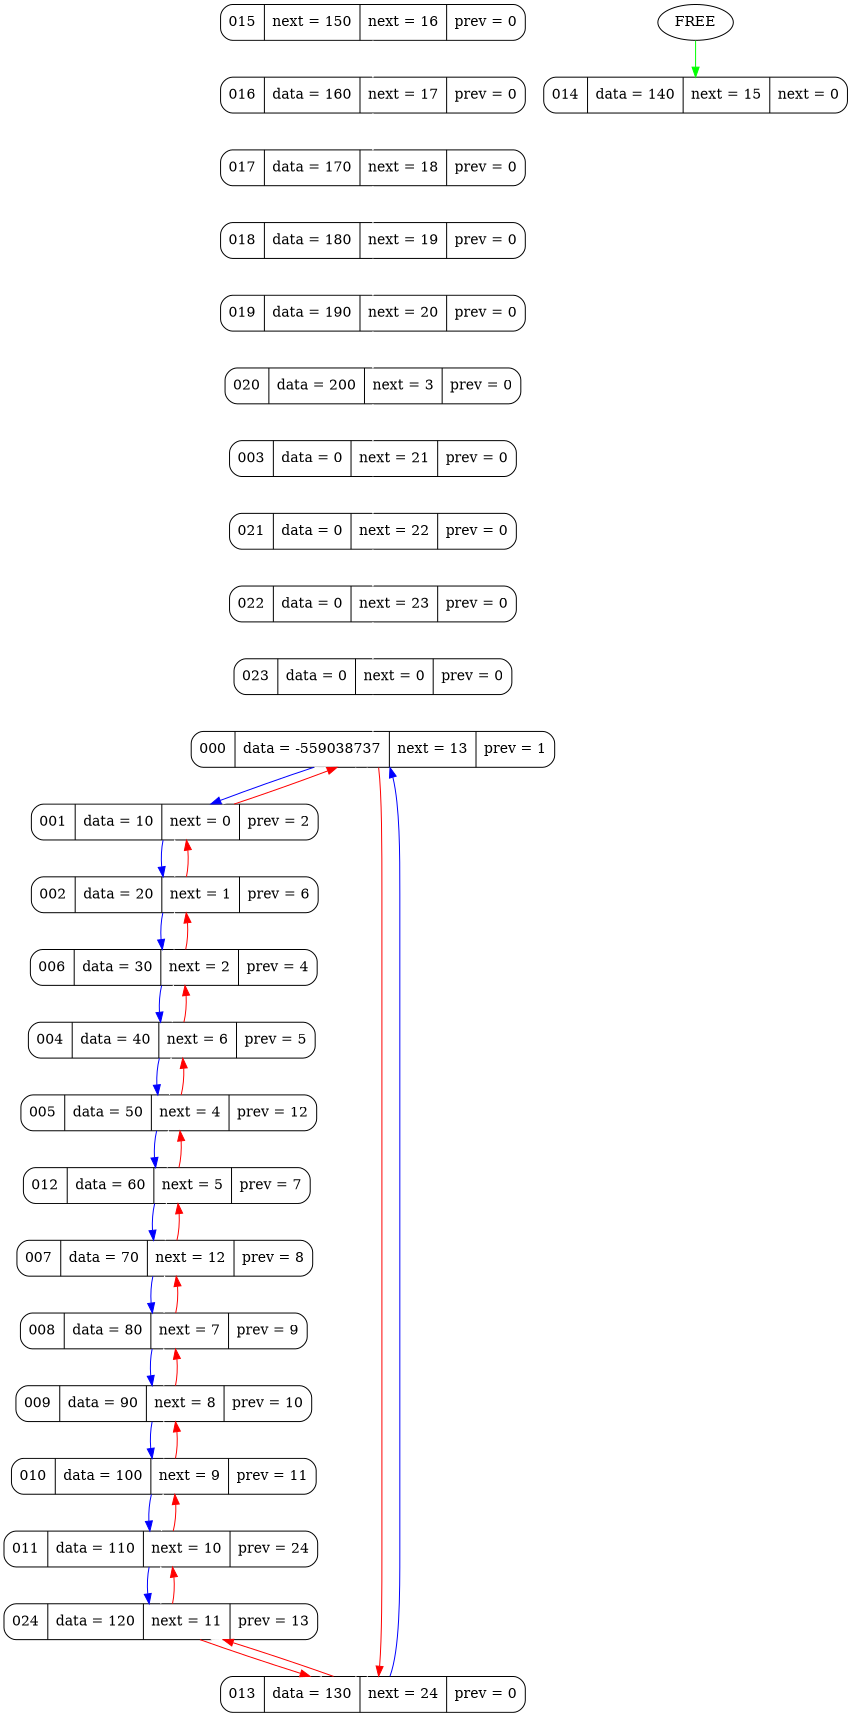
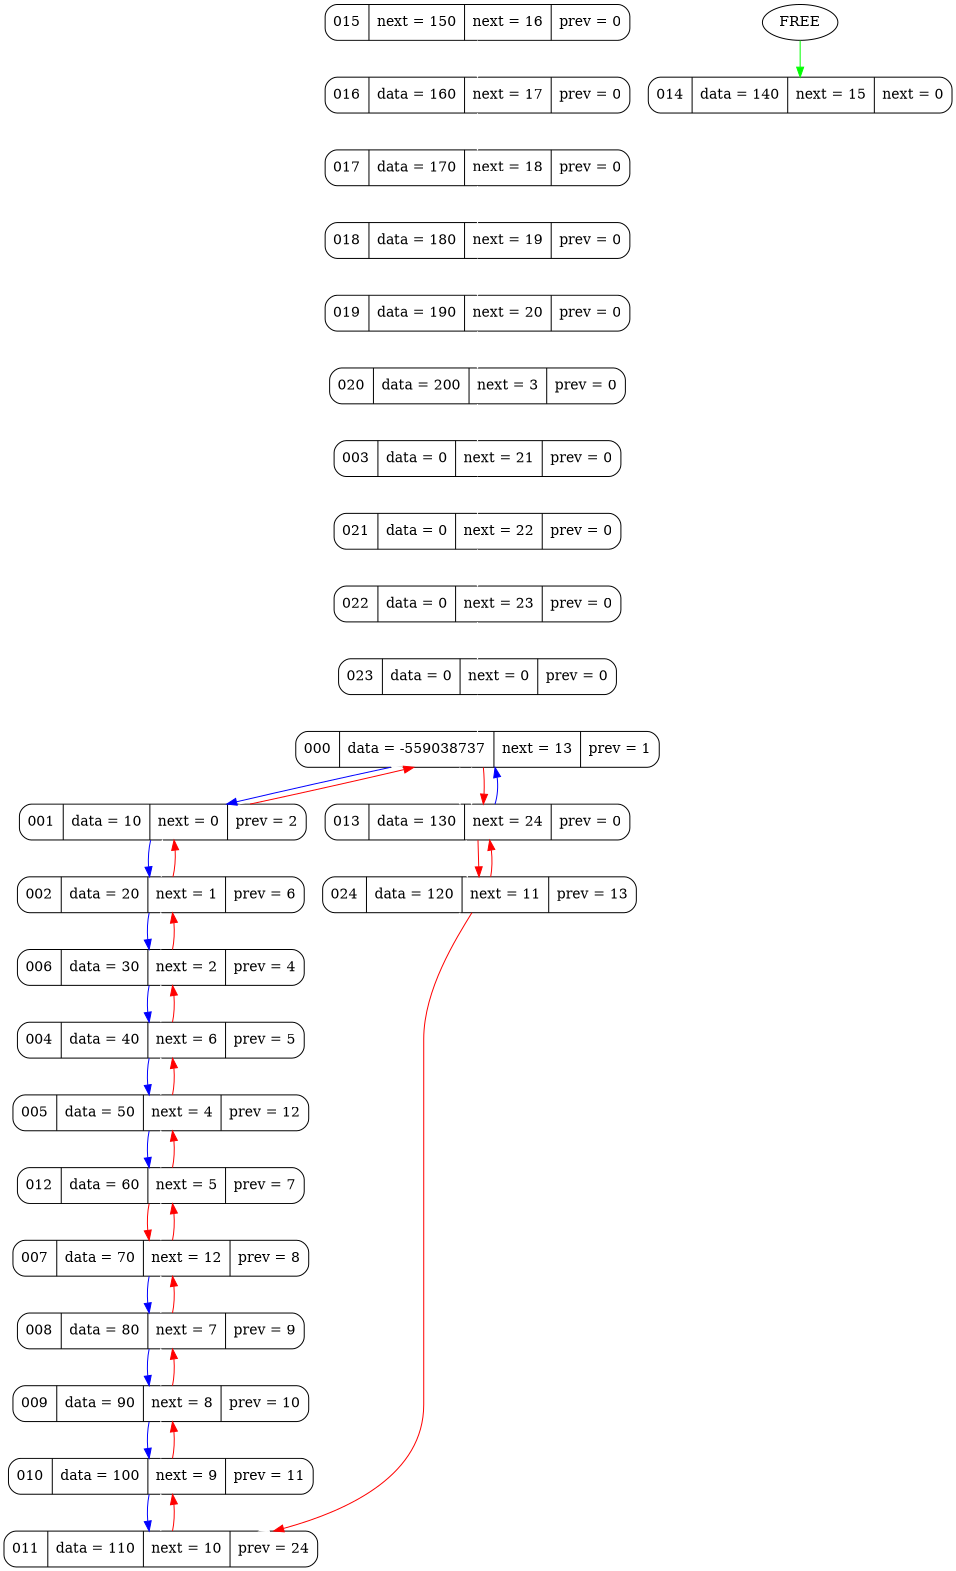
edge "012" -> "007": color blue -> red
edge "011" -> "024": removed
